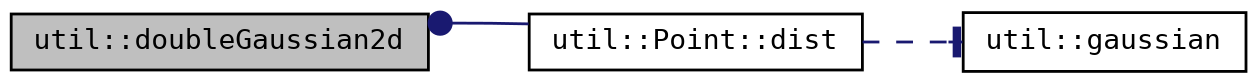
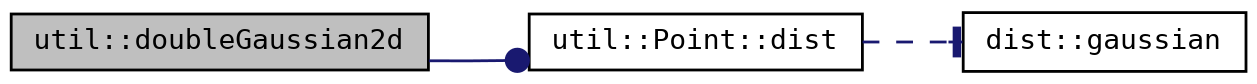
edge "util::Point::dist" -> "util::doubleGaussian2d": reversed
node "util::gaussian": label "util::gaussian" -> "dist::gaussian"
